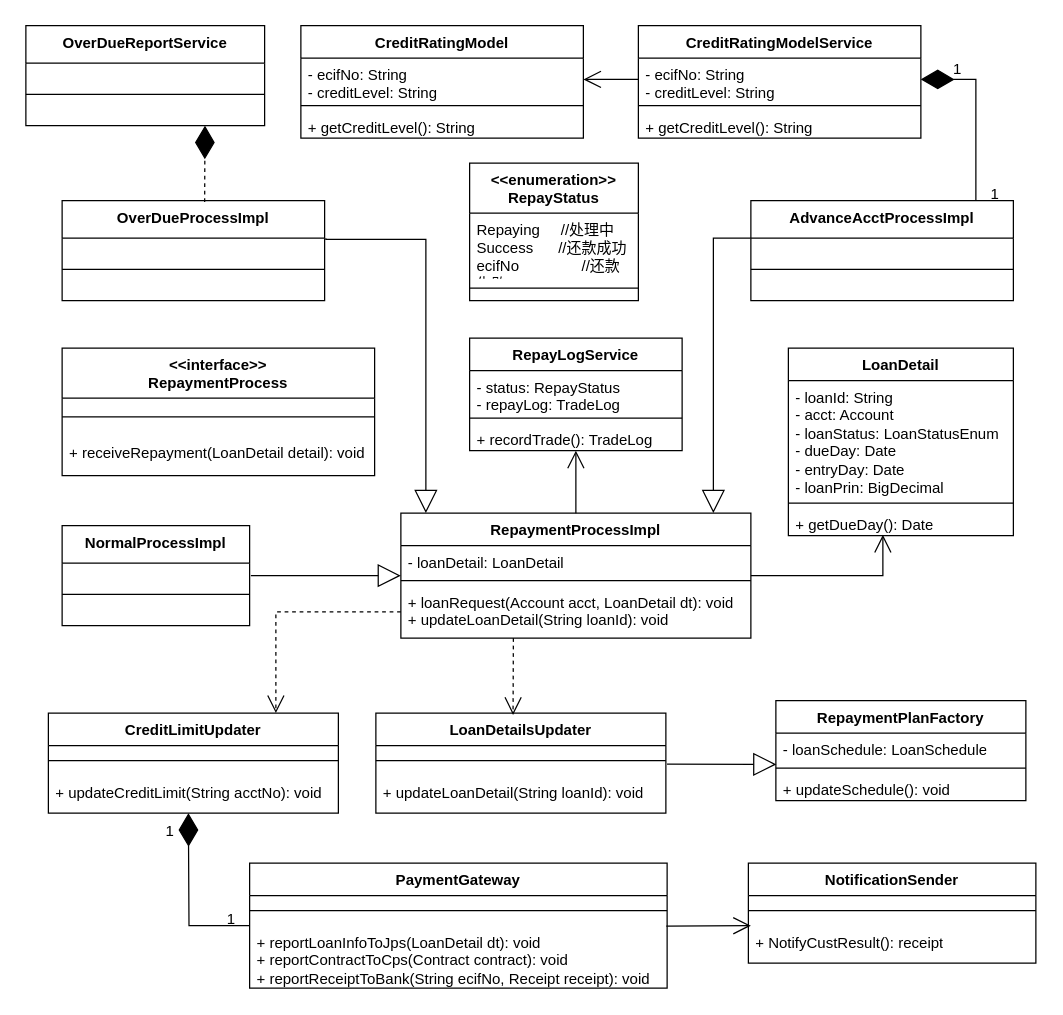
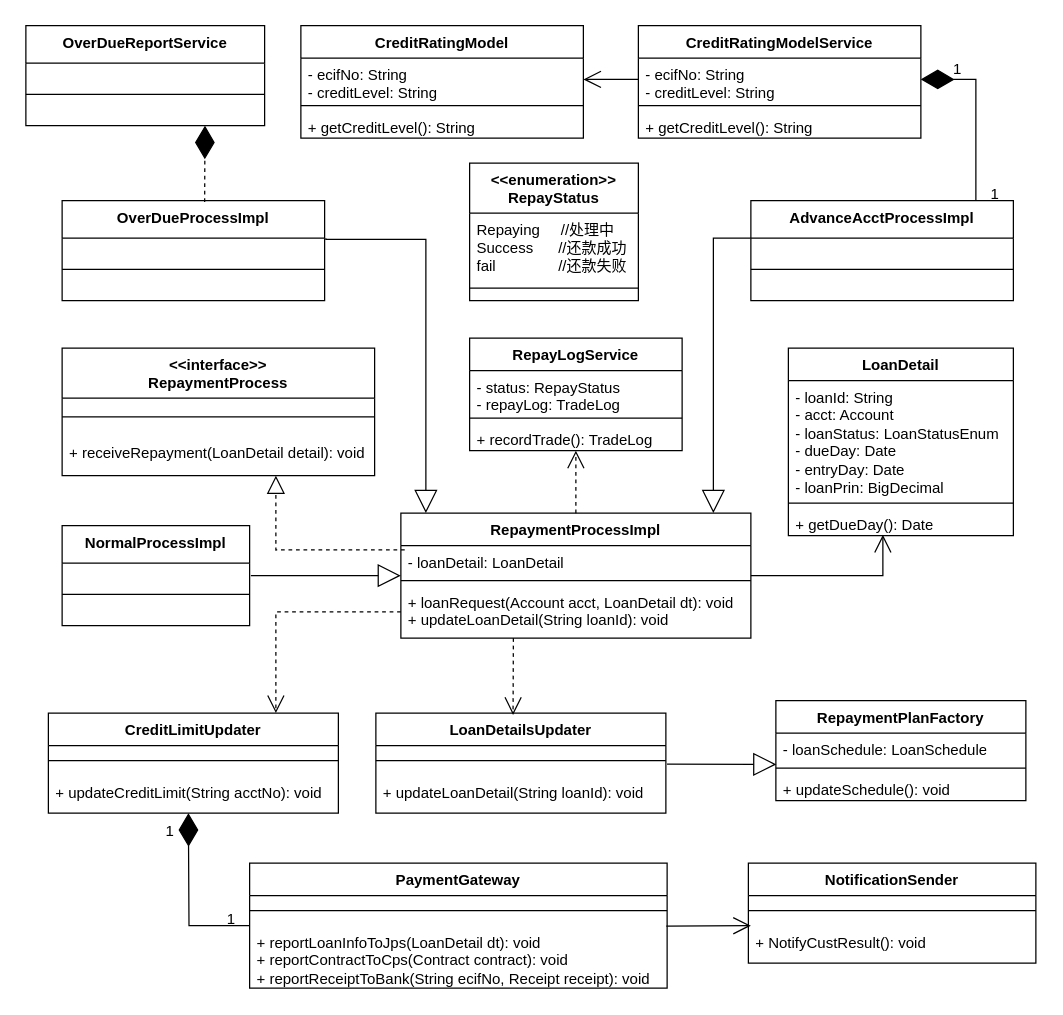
node "Repaying //处理中 Success //还款成功 ecifNo //还款失败": label "Repaying //处理中 Success //还款成功 ecifNo //还款失败" -> "Repaying //处理中 Success //还款成功 fail //还款失败"
edge "RepaymentProcessImpl" -> "+ recordTrade(): TradeLog": style solid -> dashed
edge "- loanDetail: LoanDetail" -> "+ receiveRepayment(LoanDetail detail): void": added
node "+ NotifyCustResult(): receipt": label "+ NotifyCustResult(): receipt" -> "+ NotifyCustResult(): void"
